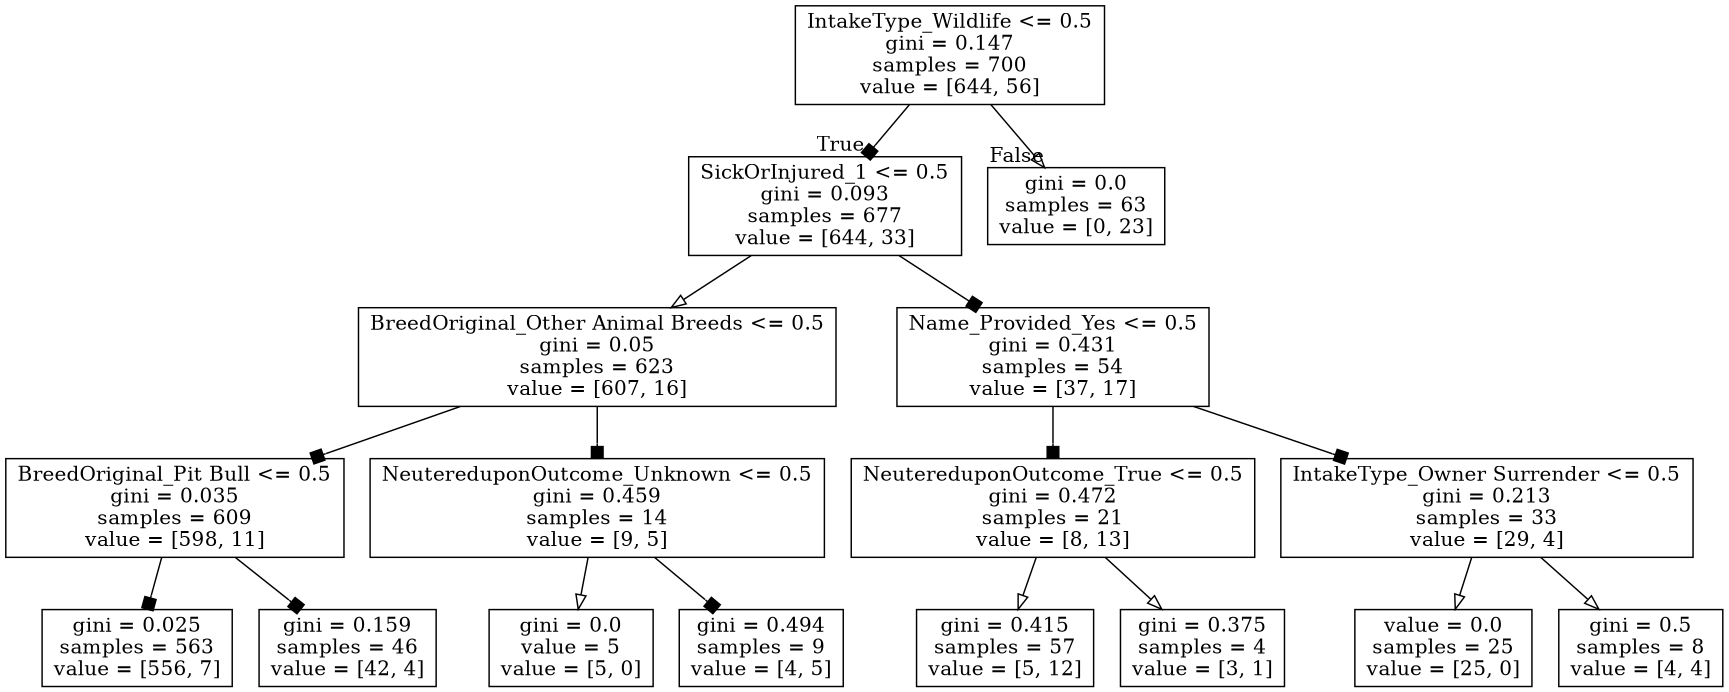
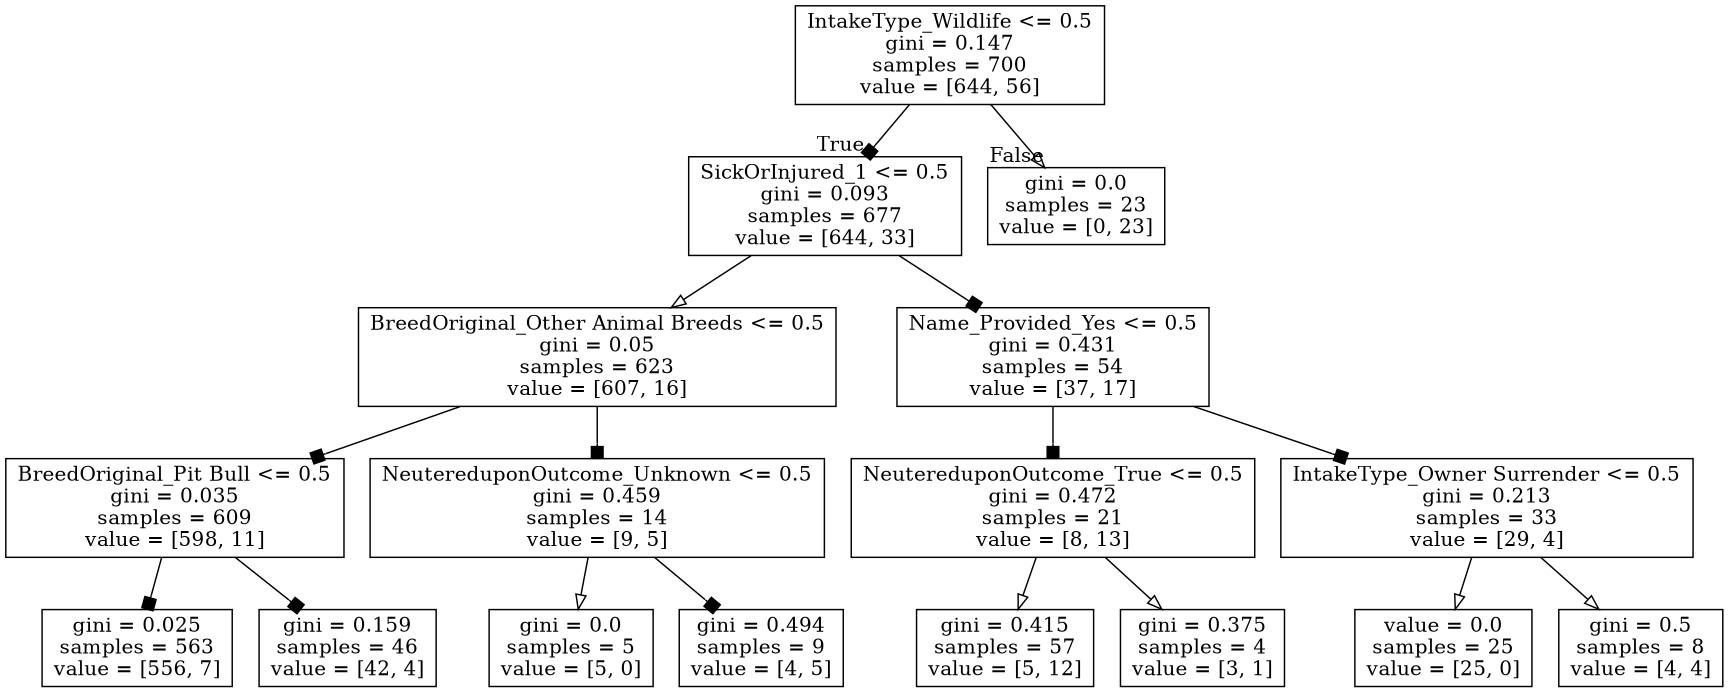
node "gini = 0.0 samples = 63 value = [0, 23]": label "gini = 0.0 samples = 63 value = [0, 23]" -> "gini = 0.0 samples = 23 value = [0, 23]"
node "gini = 0.0 value = 5 value = [5, 0]": label "gini = 0.0 value = 5 value = [5, 0]" -> "gini = 0.0 samples = 5 value = [5, 0]"
